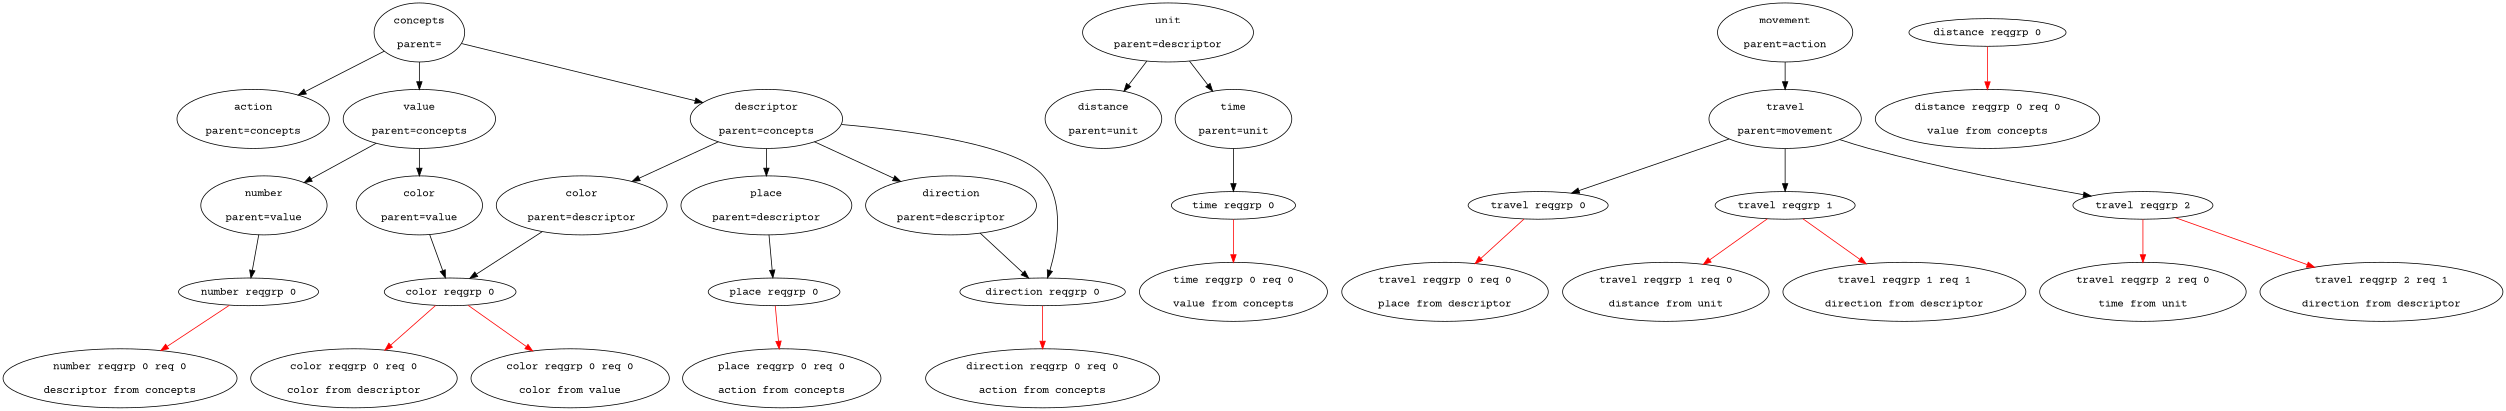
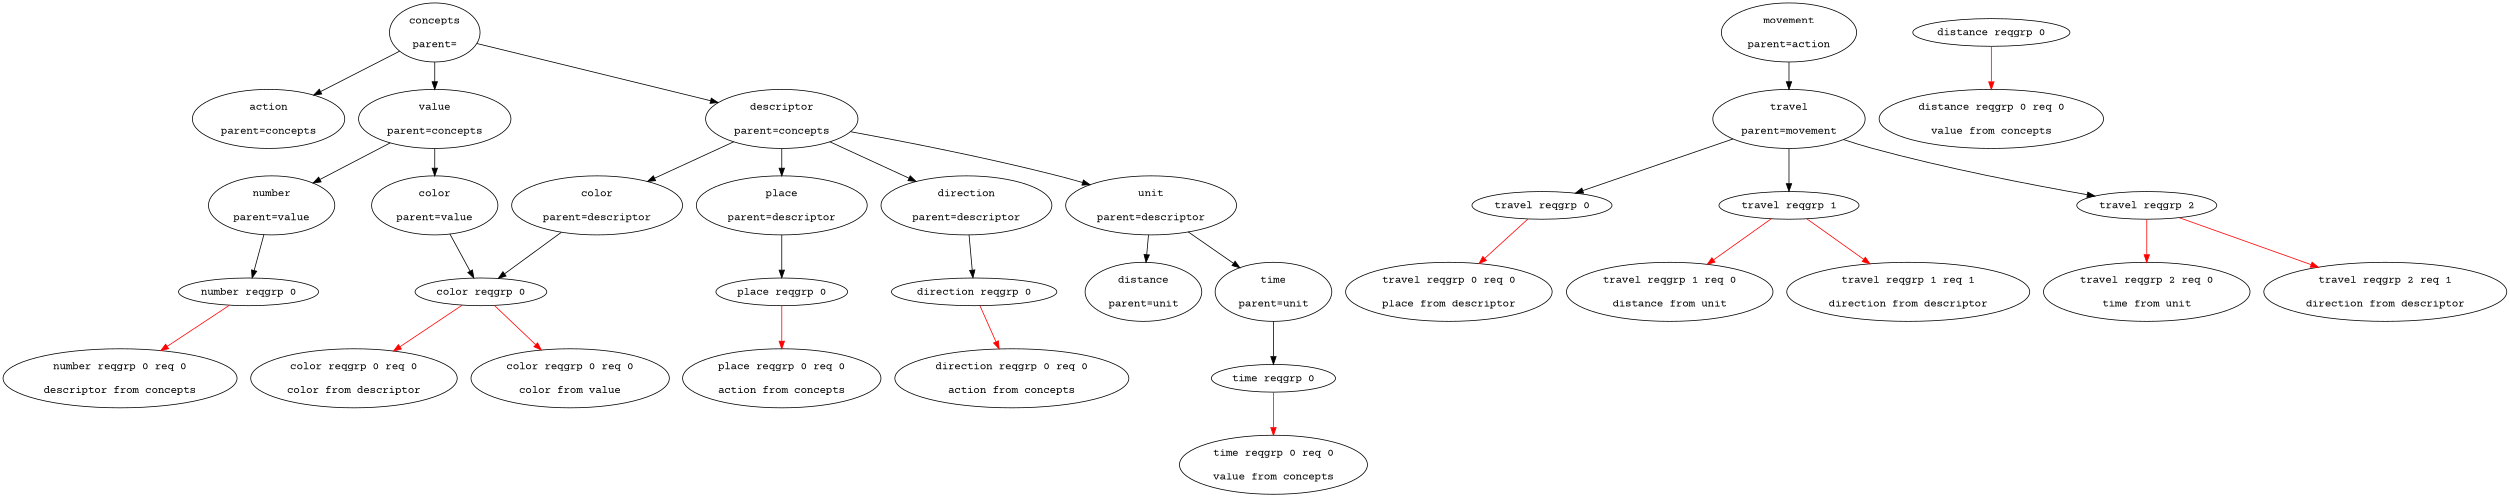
edge "descriptor parent=concepts" -> "direction reqgrp 0": now "descriptor parent=concepts" -> "unit parent=descriptor"
